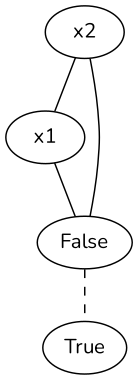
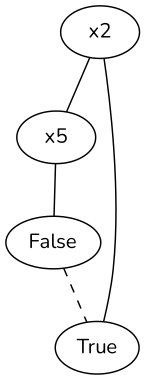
node "x1": label "x1" -> "x5"
edge "x2" -- "False": now "x2" -- "True"
